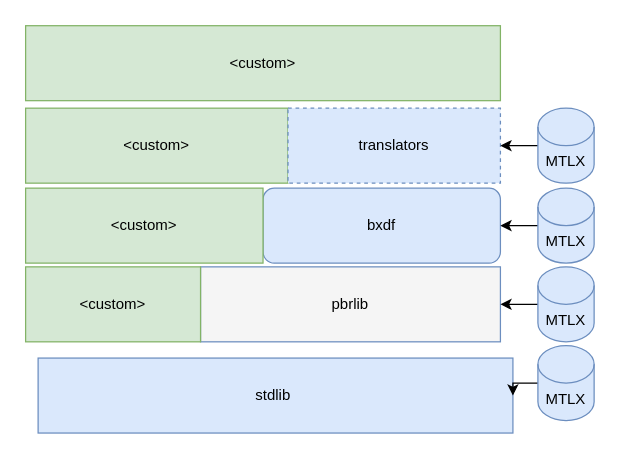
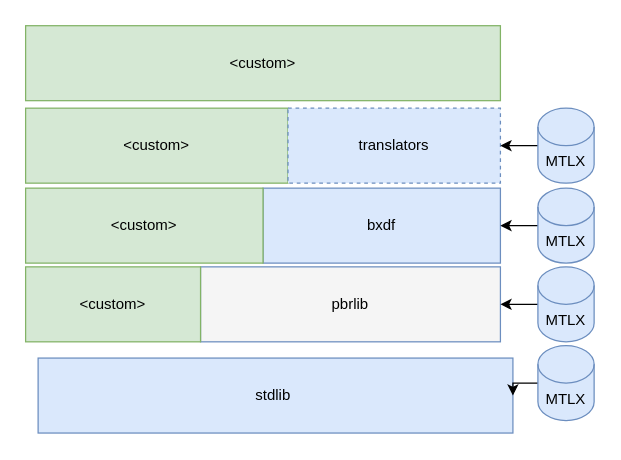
node "bxdf": shape rounded rectangle -> rectangle
